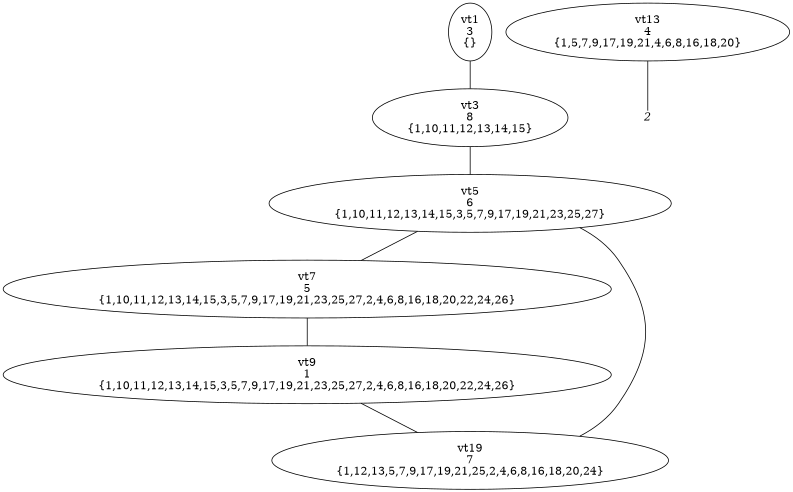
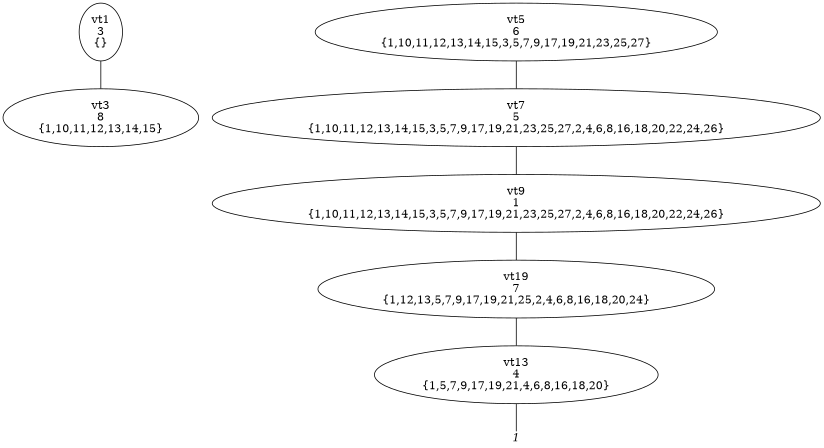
node "2": label "2" -> "1"
edge "vt3 8 {1,10,11,12,13,14,15}" -- "vt5 6 {1,10,11,12,13,14,15,3,5,7,9,17,19,21,23,25,27}": removed
edge "vt5 6 {1,10,11,12,13,14,15,3,5,7,9,17,19,21,23,25,27}" -- "vt19 7 {1,12,13,5,7,9,17,19,21,25,2,4,6,8,16,18,20,24}": now "vt13 4 {1,5,7,9,17,19,21,4,6,8,16,18,20}" -- "vt19 7 {1,12,13,5,7,9,17,19,21,25,2,4,6,8,16,18,20,24}"
